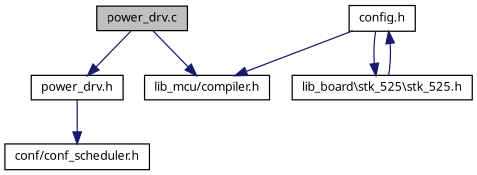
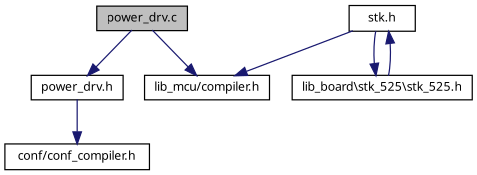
node "config.h": label "config.h" -> "stk.h"
node "conf/conf_scheduler.h": label "conf/conf_scheduler.h" -> "conf/conf_compiler.h"
